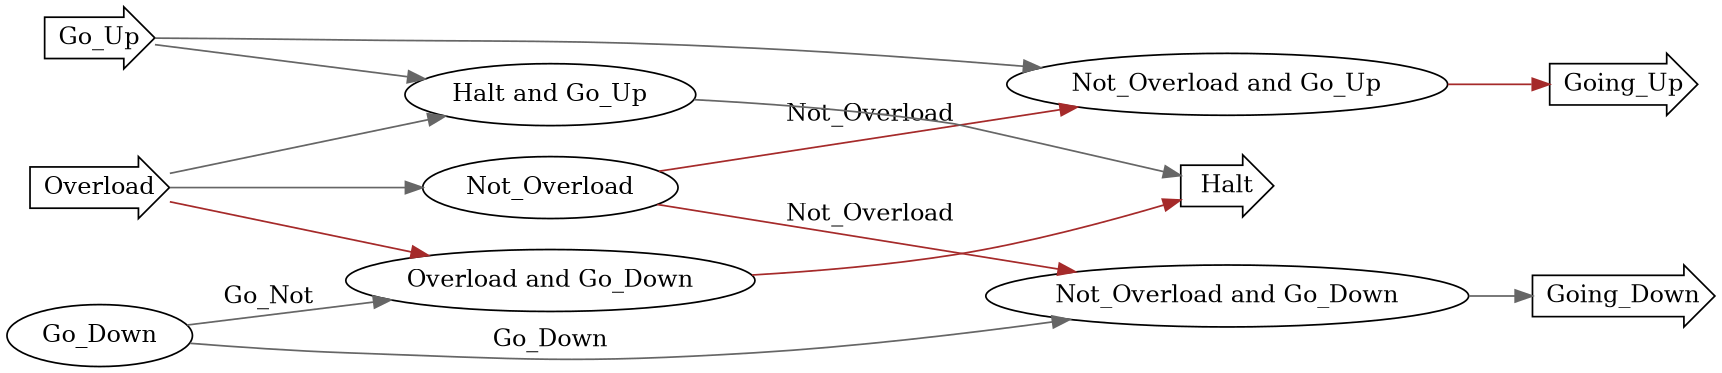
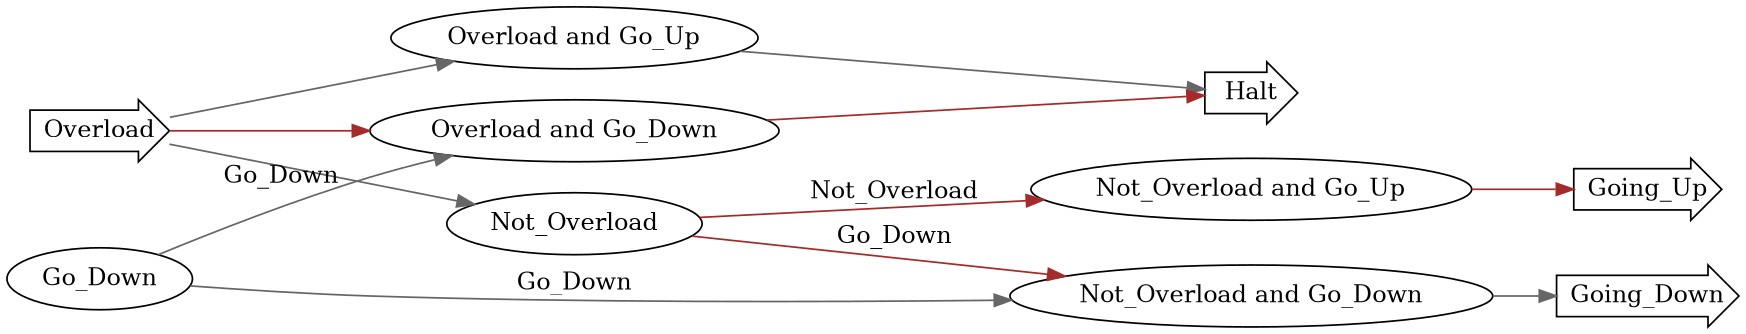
node "Go_Up": removed
node "Halt and Go_Up": label "Halt and Go_Up" -> "Overload and Go_Up"
edge "Not_Overload" -> "Not_Overload and Go_Down": label "Not_Overload" -> "Go_Down"
edge "Go_Down" -> "Overload and Go_Down": label "Go_Not" -> "Go_Down"
